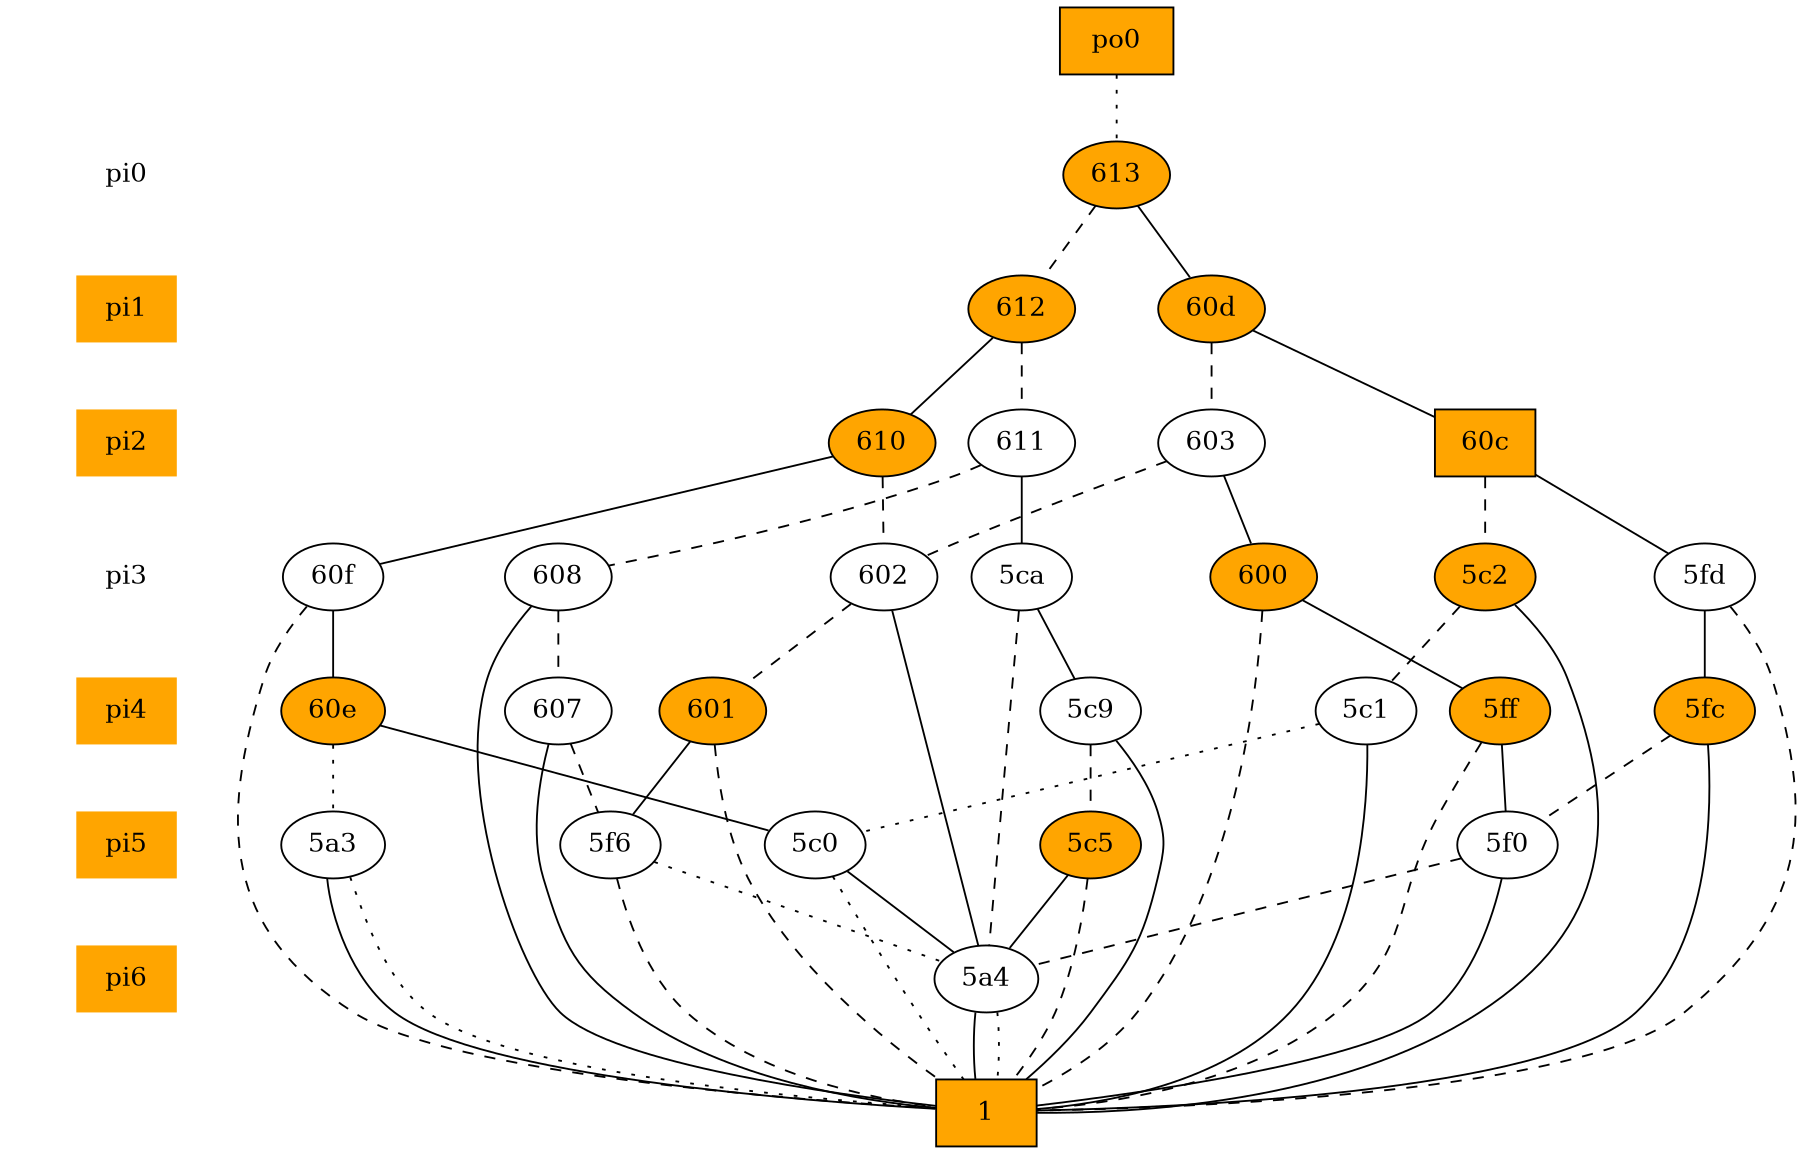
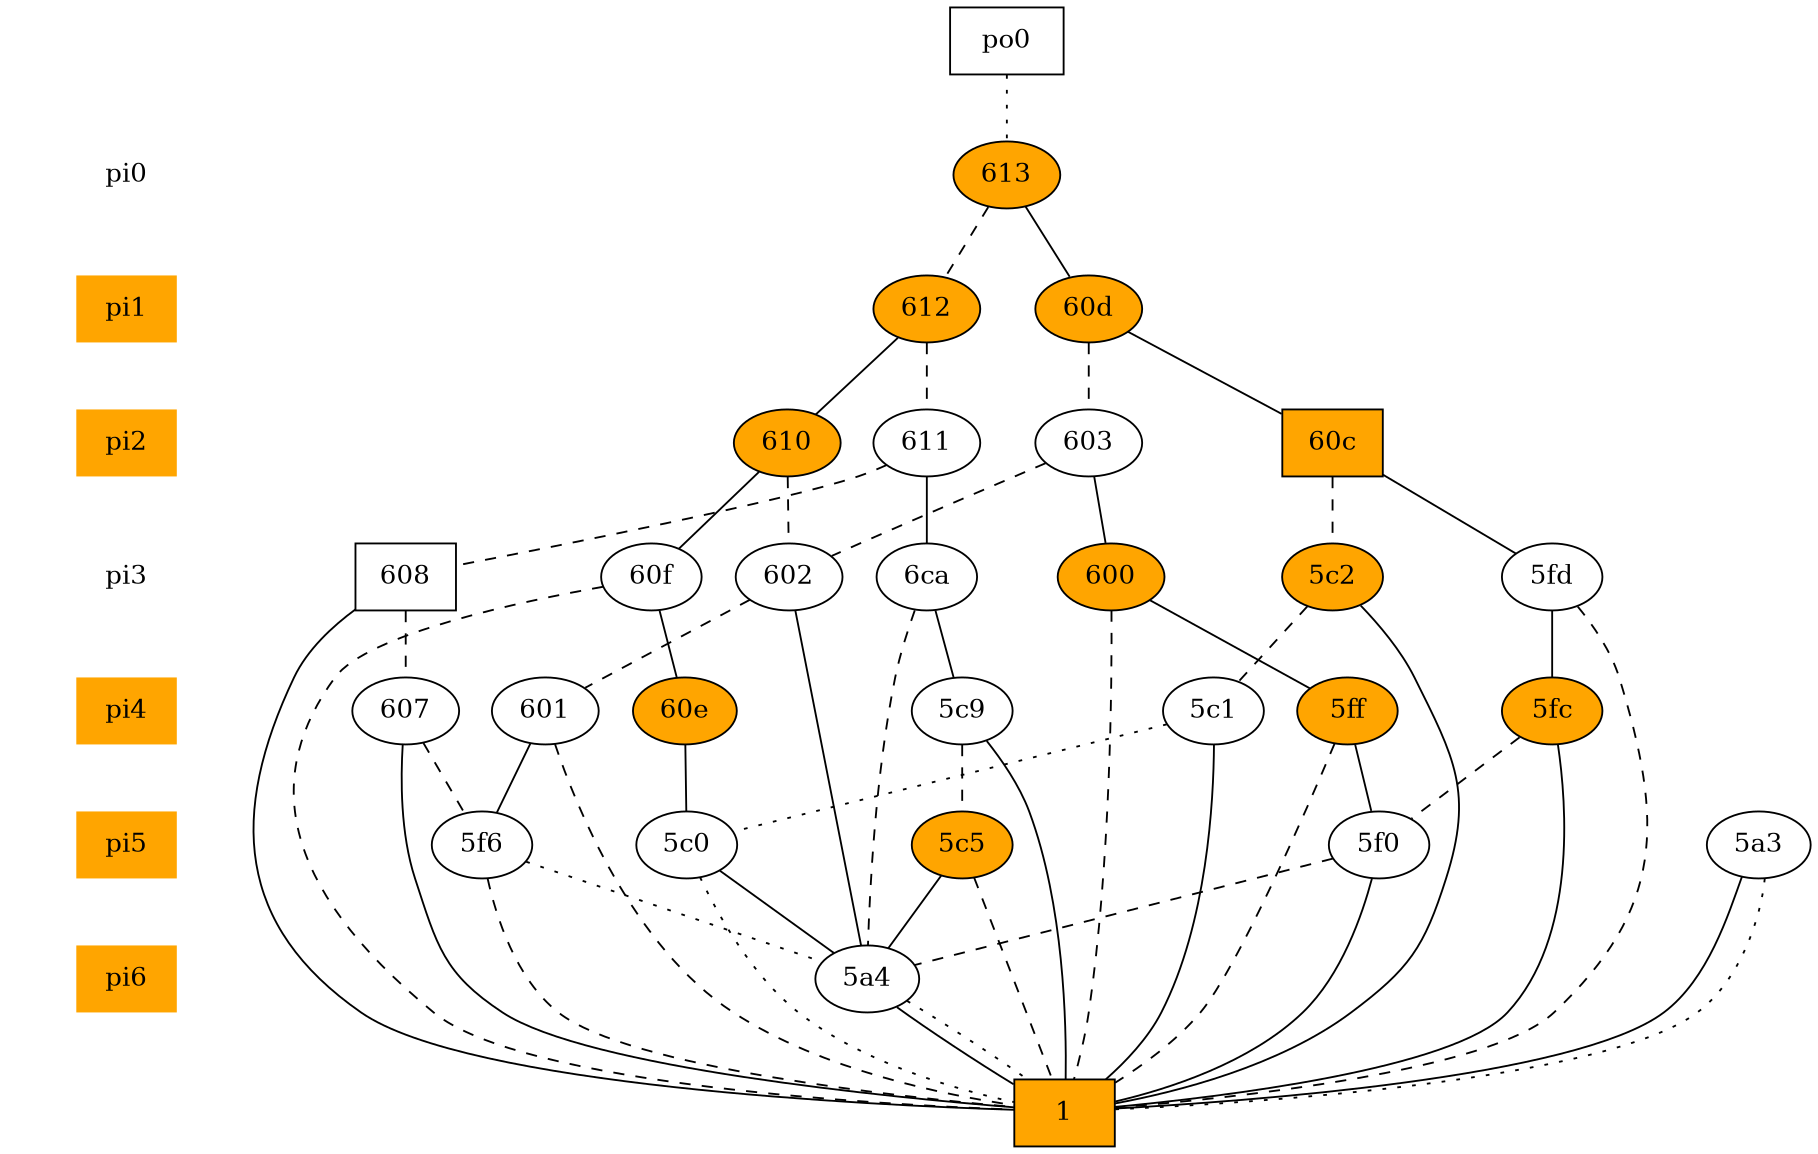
node "po0": fillcolor orange -> white
node "608": shape ellipse -> box
node "5ca": label "5ca" -> "6ca"
node "601": fillcolor orange -> white
edge "60e" -- "5a3": removed
